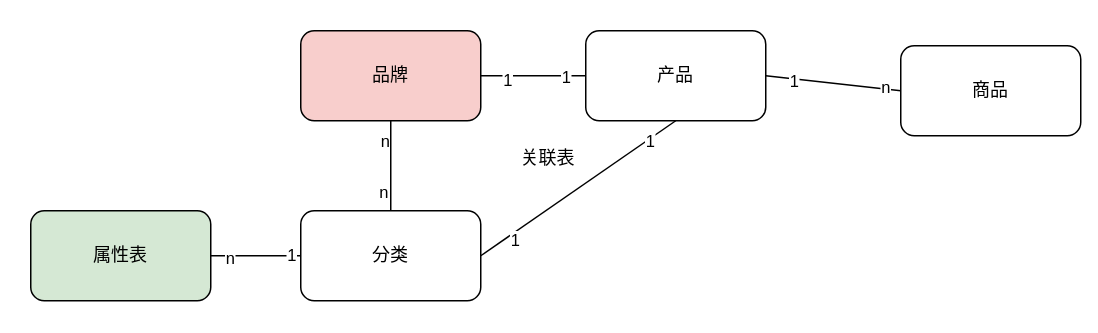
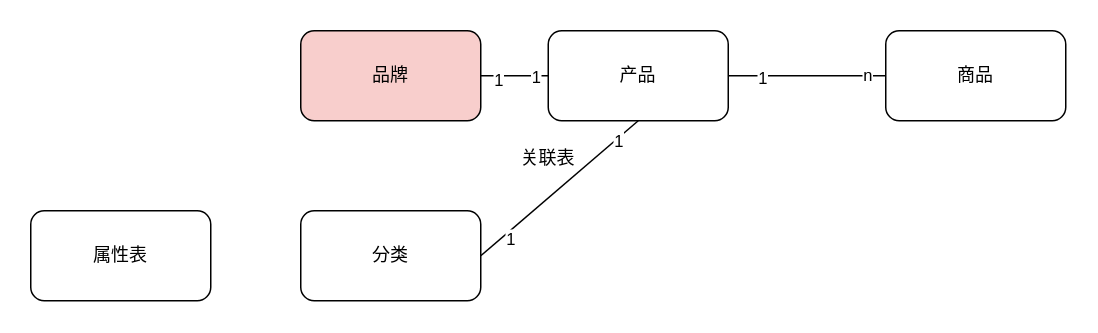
node "产品": moved (676, 76) -> (638, 76)
node "商品": moved (991, 91) -> (976, 76)
edge "品牌" -- "分类": removed, labels "n", "n"
node "属性表": fillcolor #d5e8d4 -> #ffffff
edge "属性表" -- "分类": removed, labels "n", "1"
